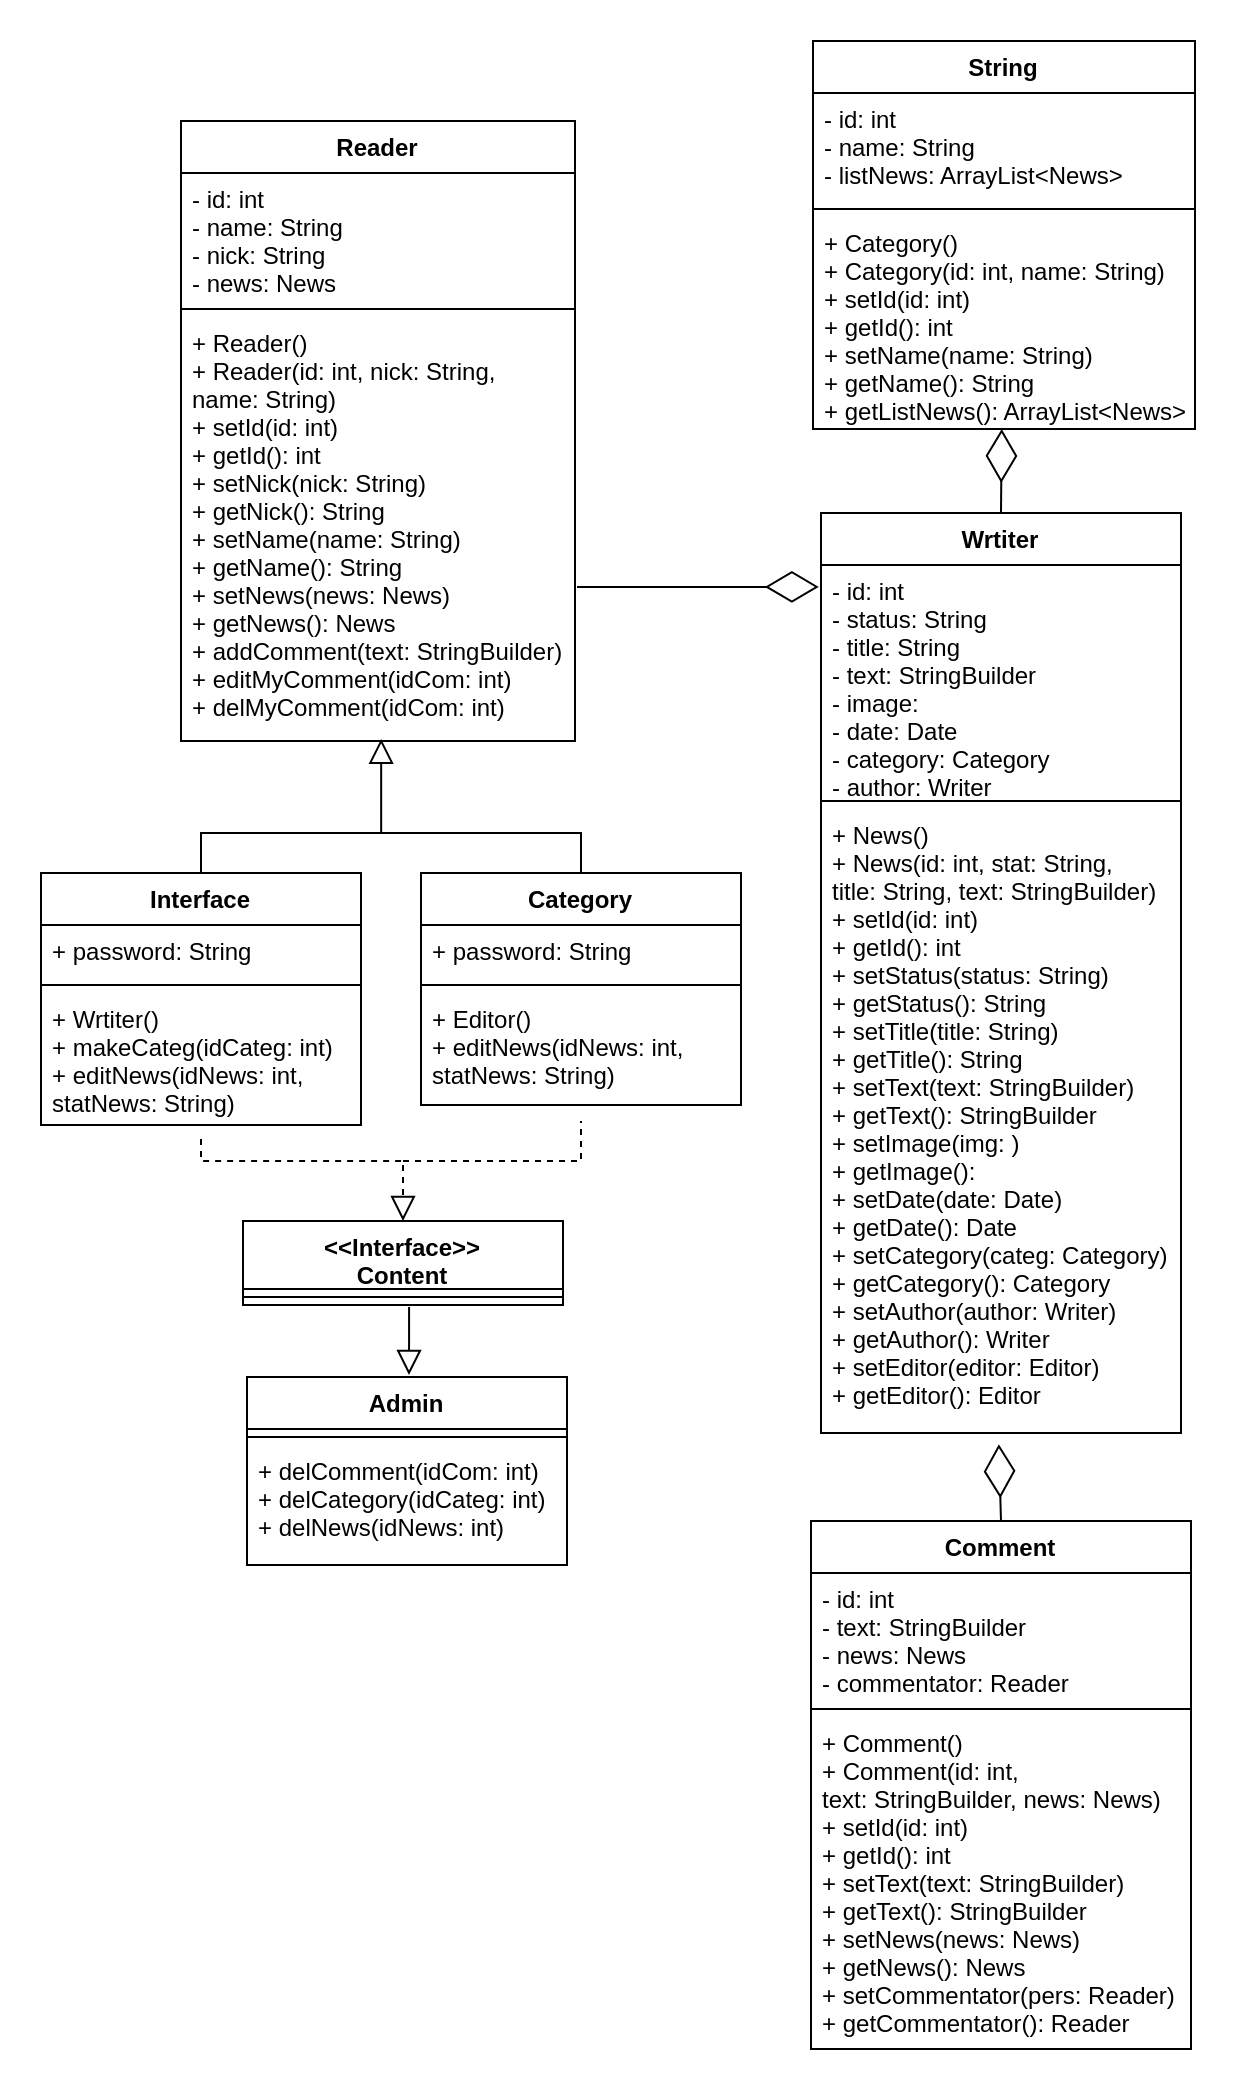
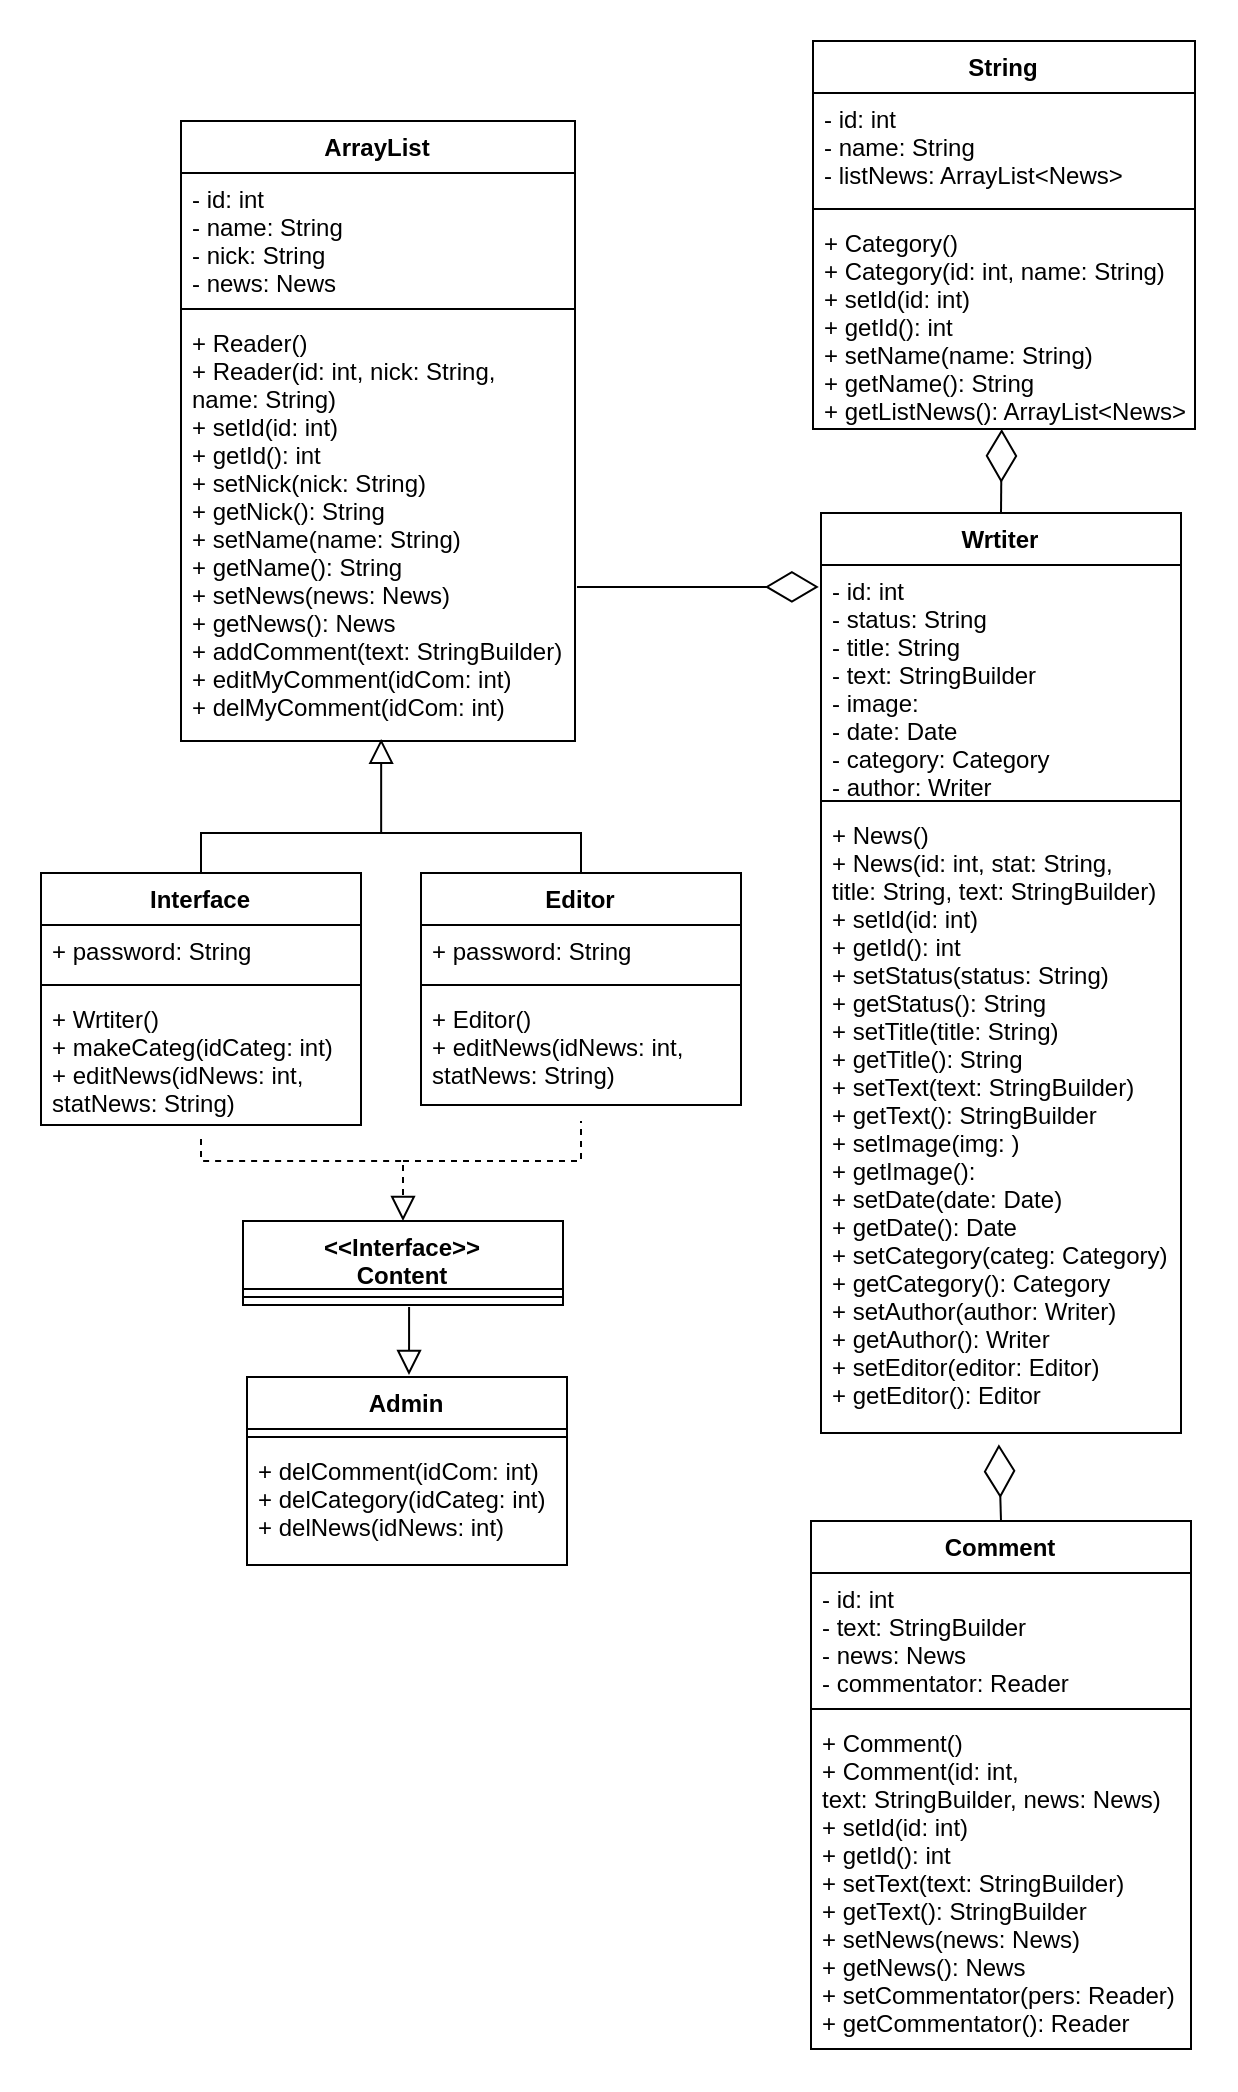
node "Reader": label "Reader" -> "ArrayList"
node "Category": label "Category" -> "Editor"
